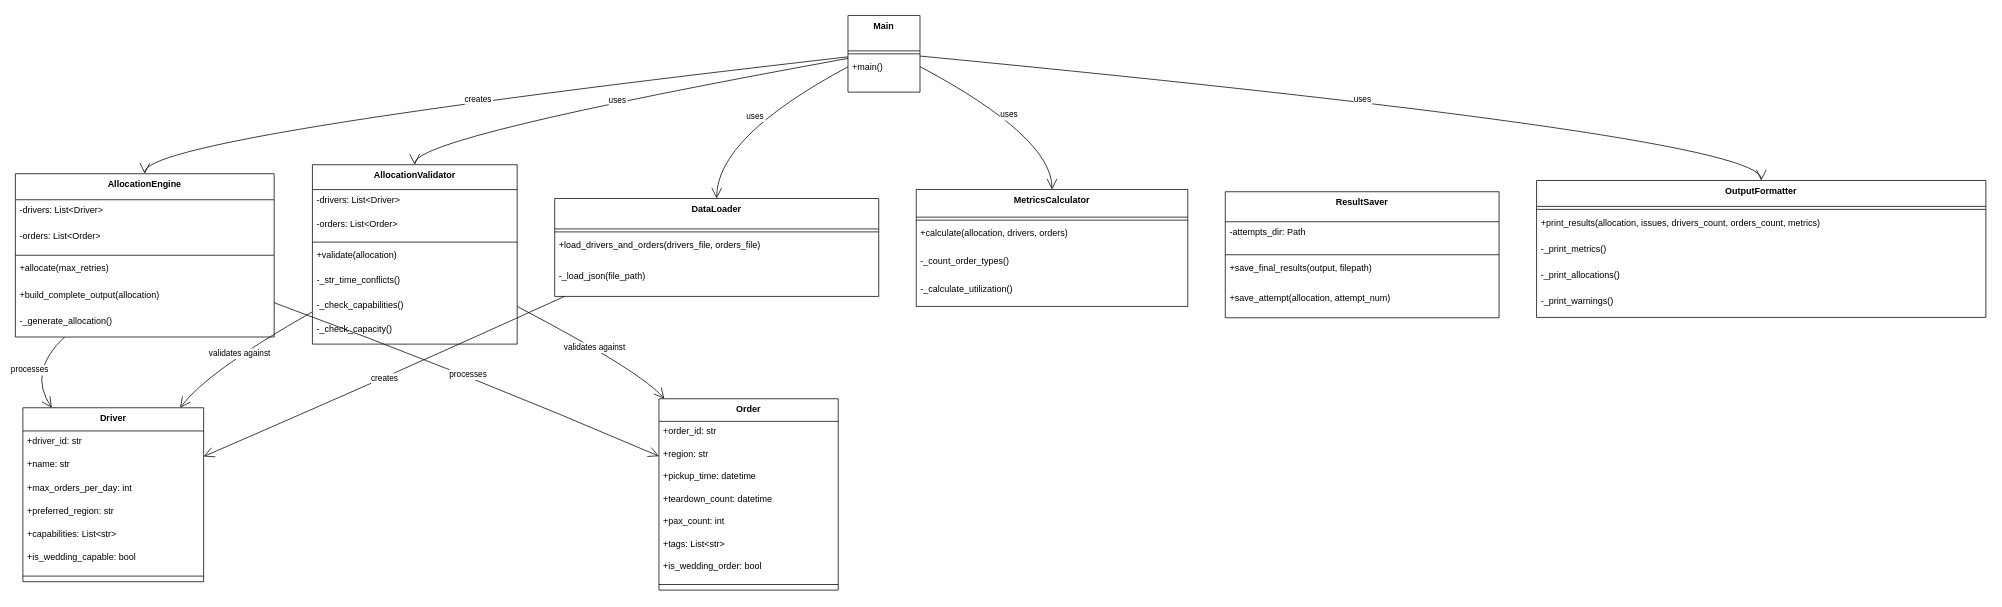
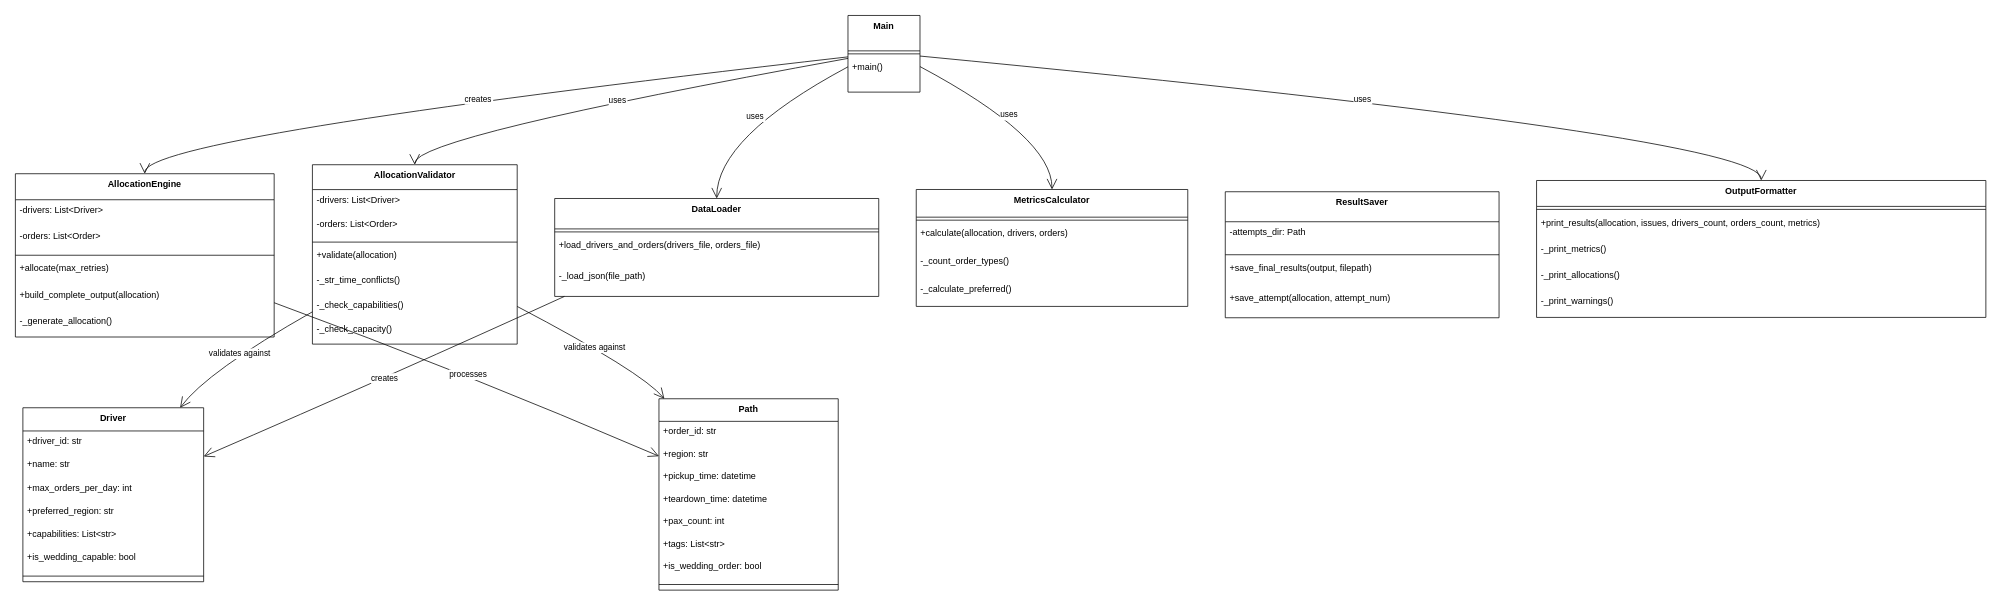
node "-_calculate_utilization()": label "-_calculate_utilization()" -> "-_calculate_preferred()"
edge "AllocationEngine" -> "Driver": removed, label "processes"
node "Order": label "Order" -> "Path"
node "+teardown_count: datetime": label "+teardown_count: datetime" -> "+teardown_time: datetime"
